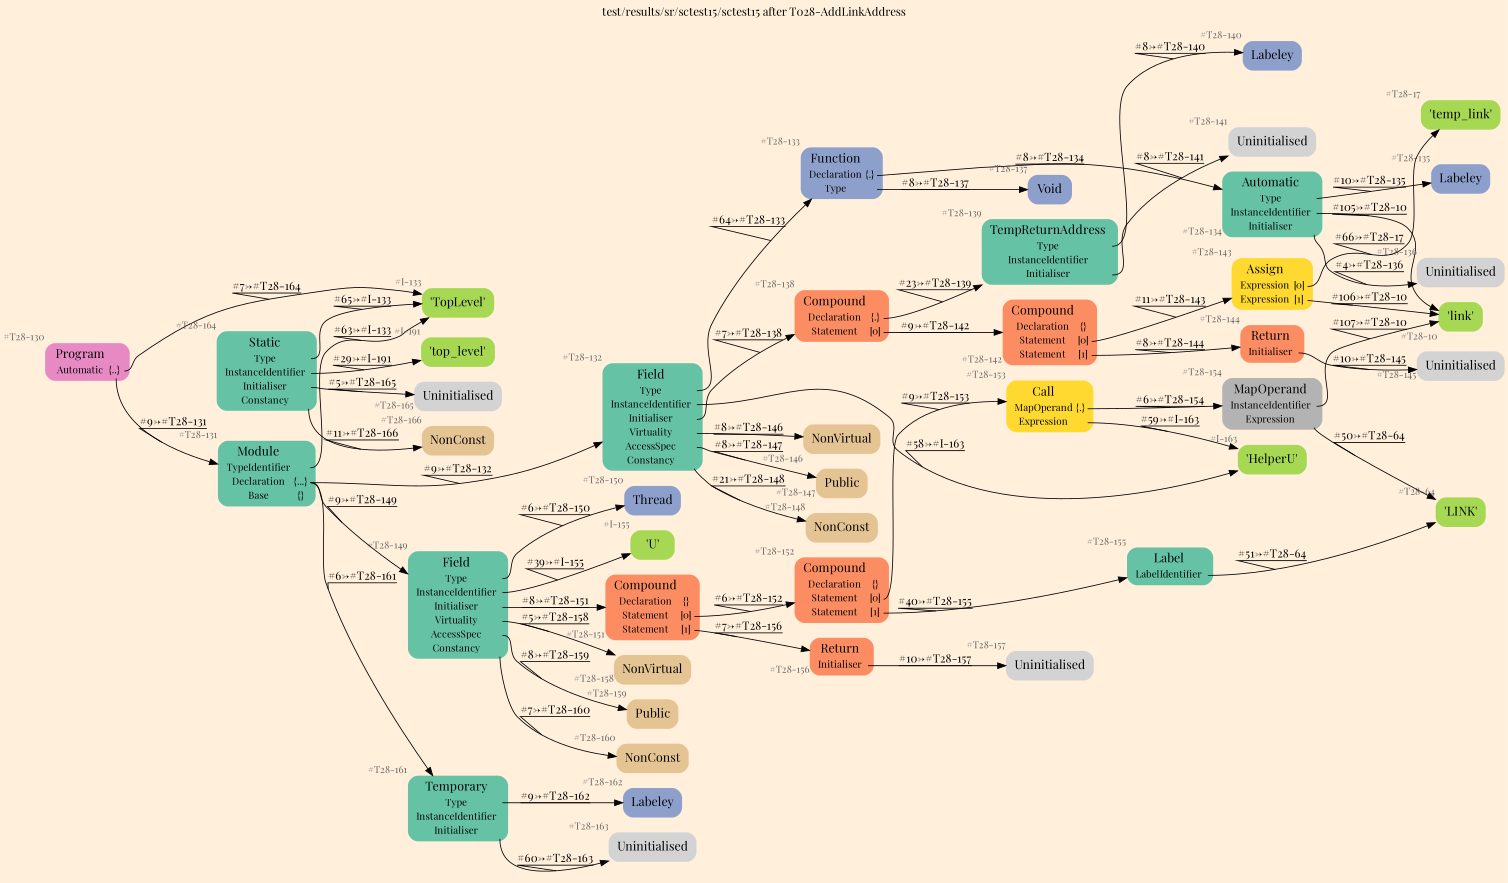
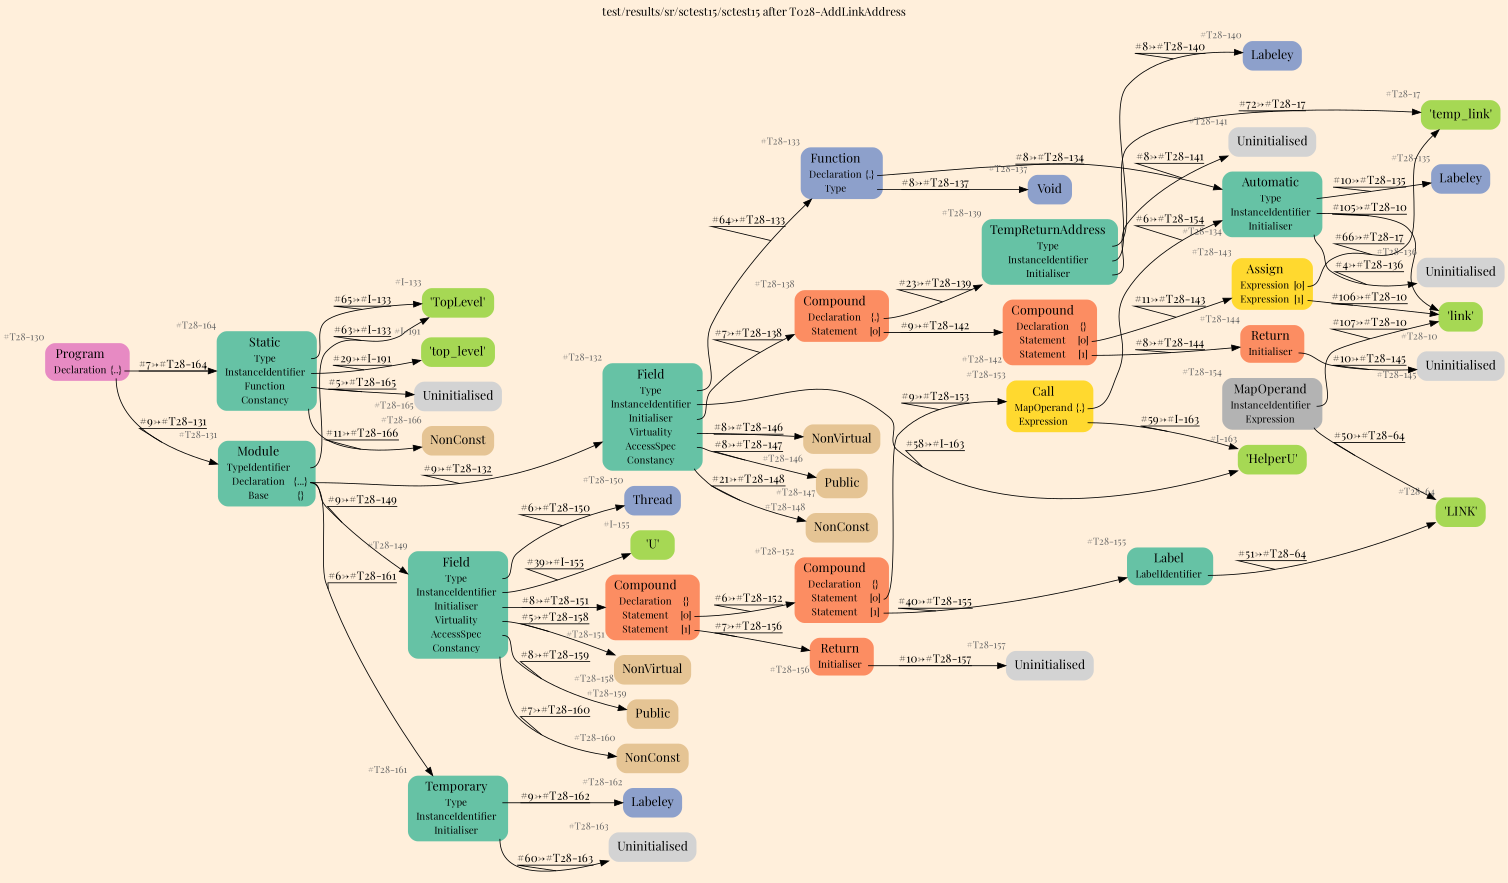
edge "TempReturnAddress" -> "'temp_link'": added, label "#72->#T28-17"
edge "Program" -> "'TopLevel'": now "Program" -> "Static"
node "Program": text "Automatic" -> "Declaration"
node "Static": text "Initialiser" -> "Function"
edge "Call" -> "MapOperand": now "Call" -> "Automatic"
